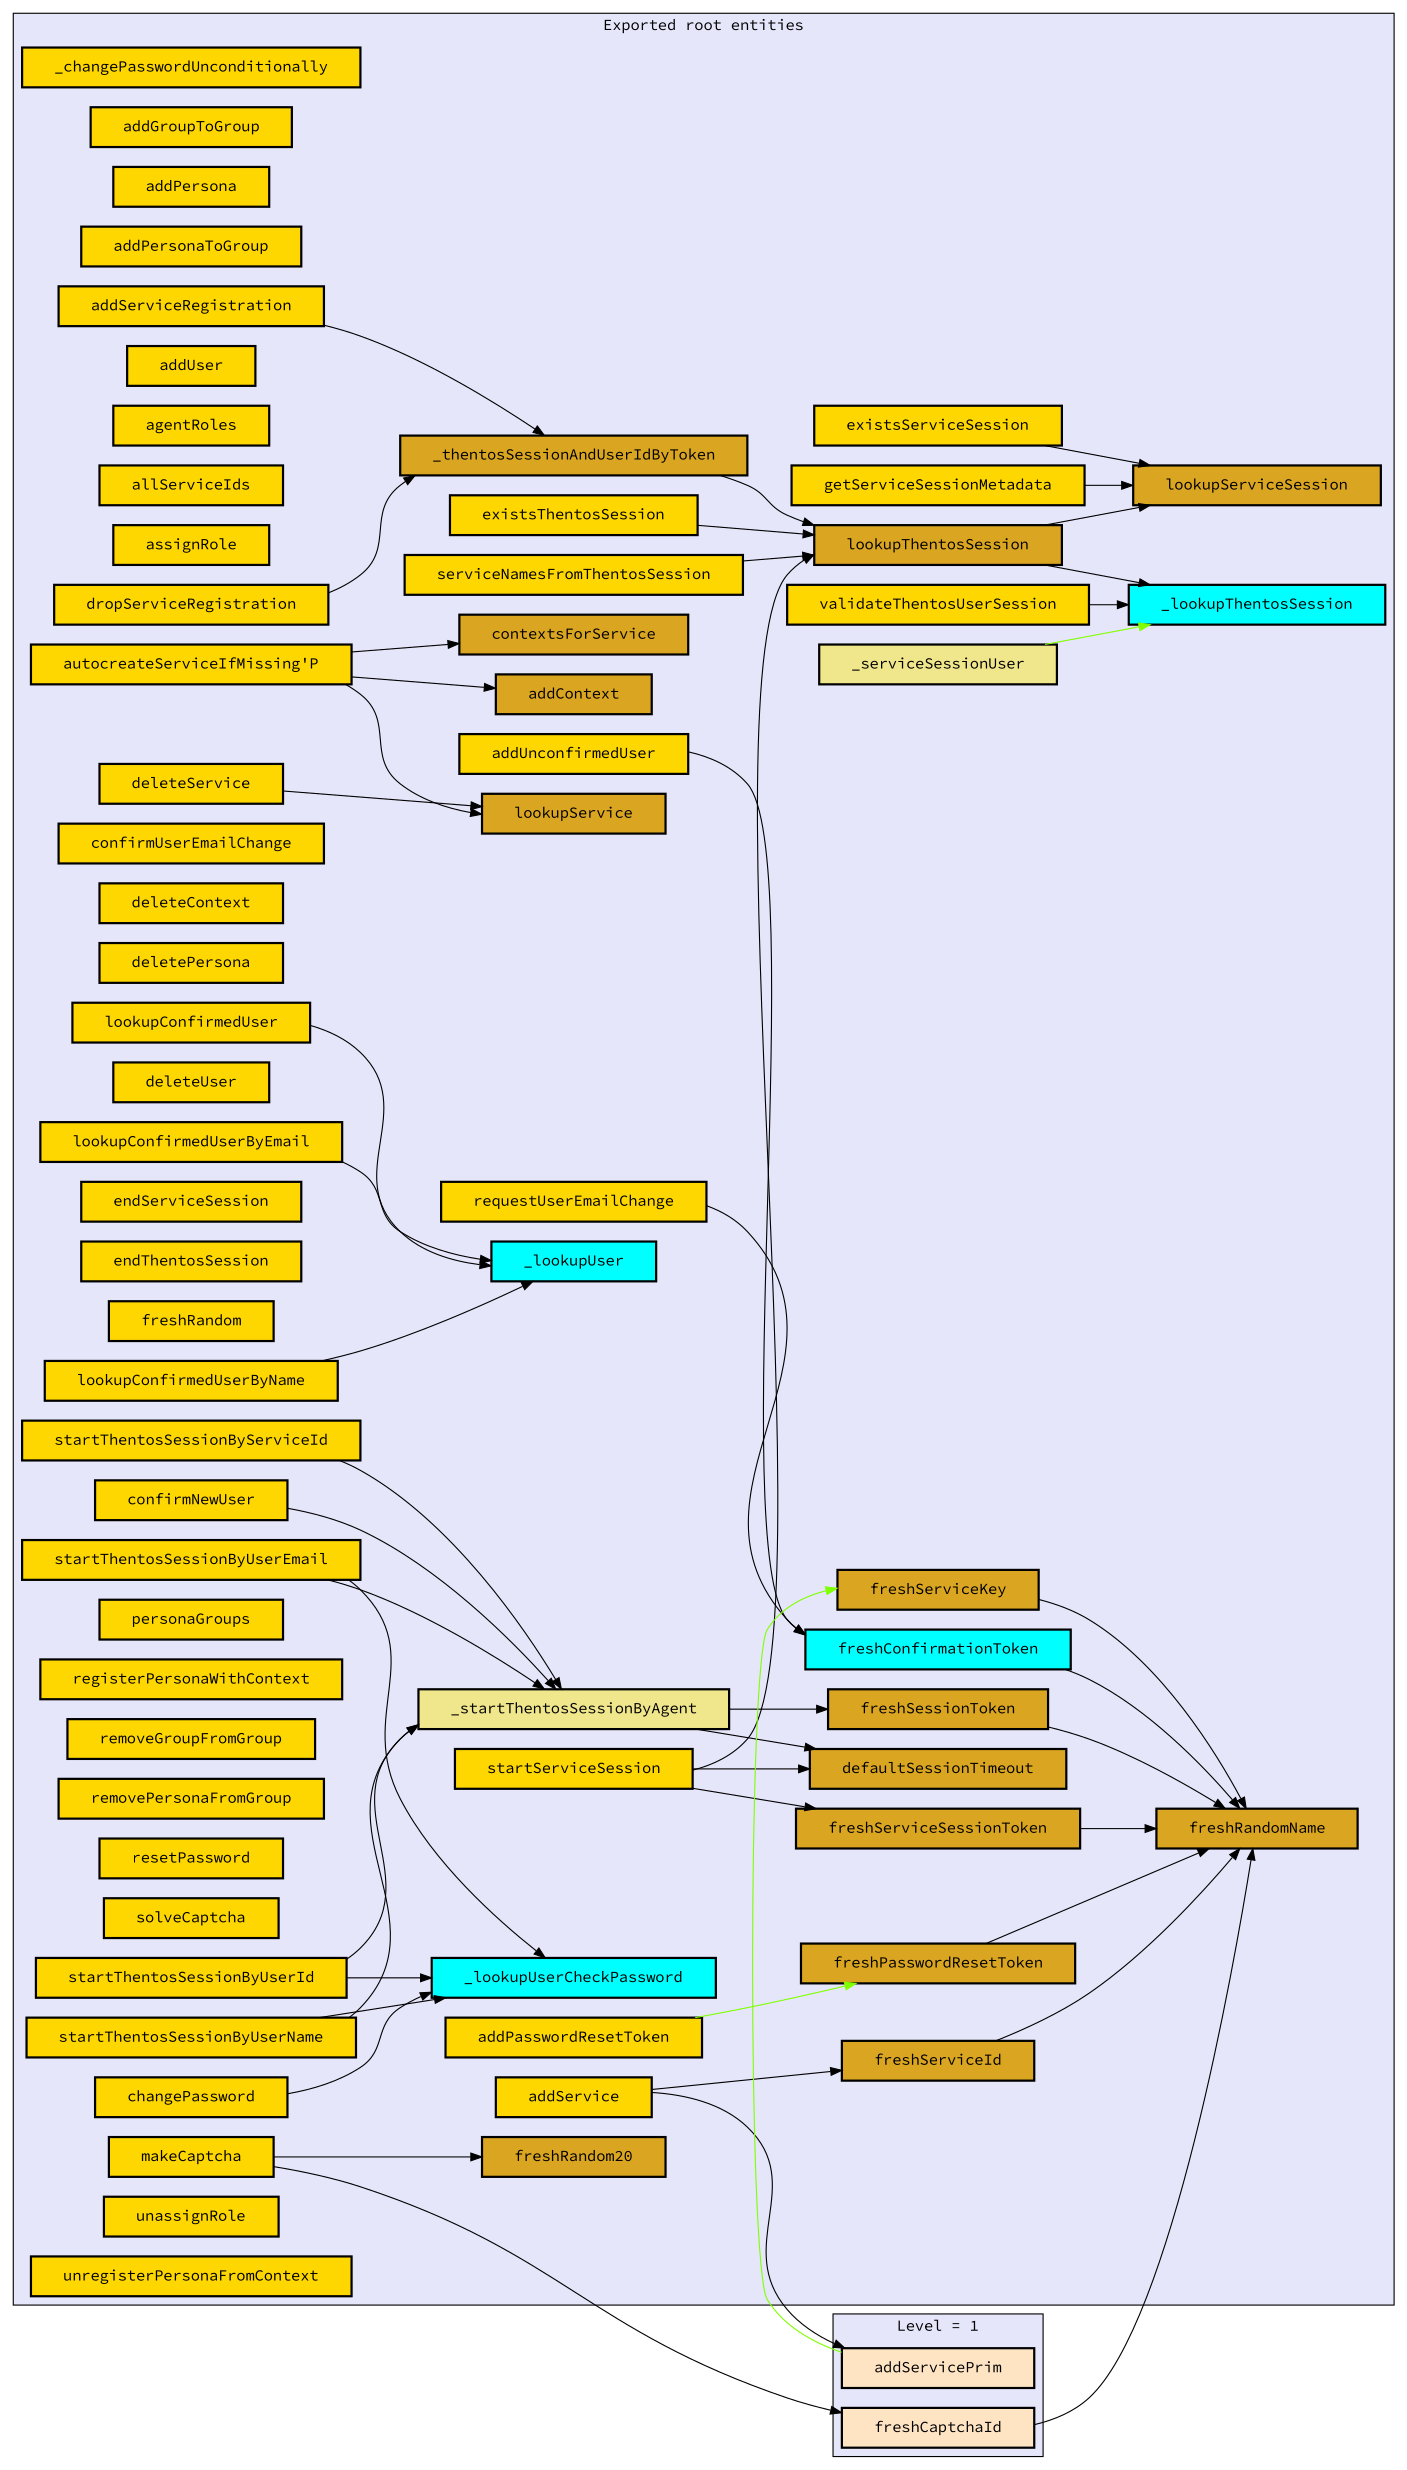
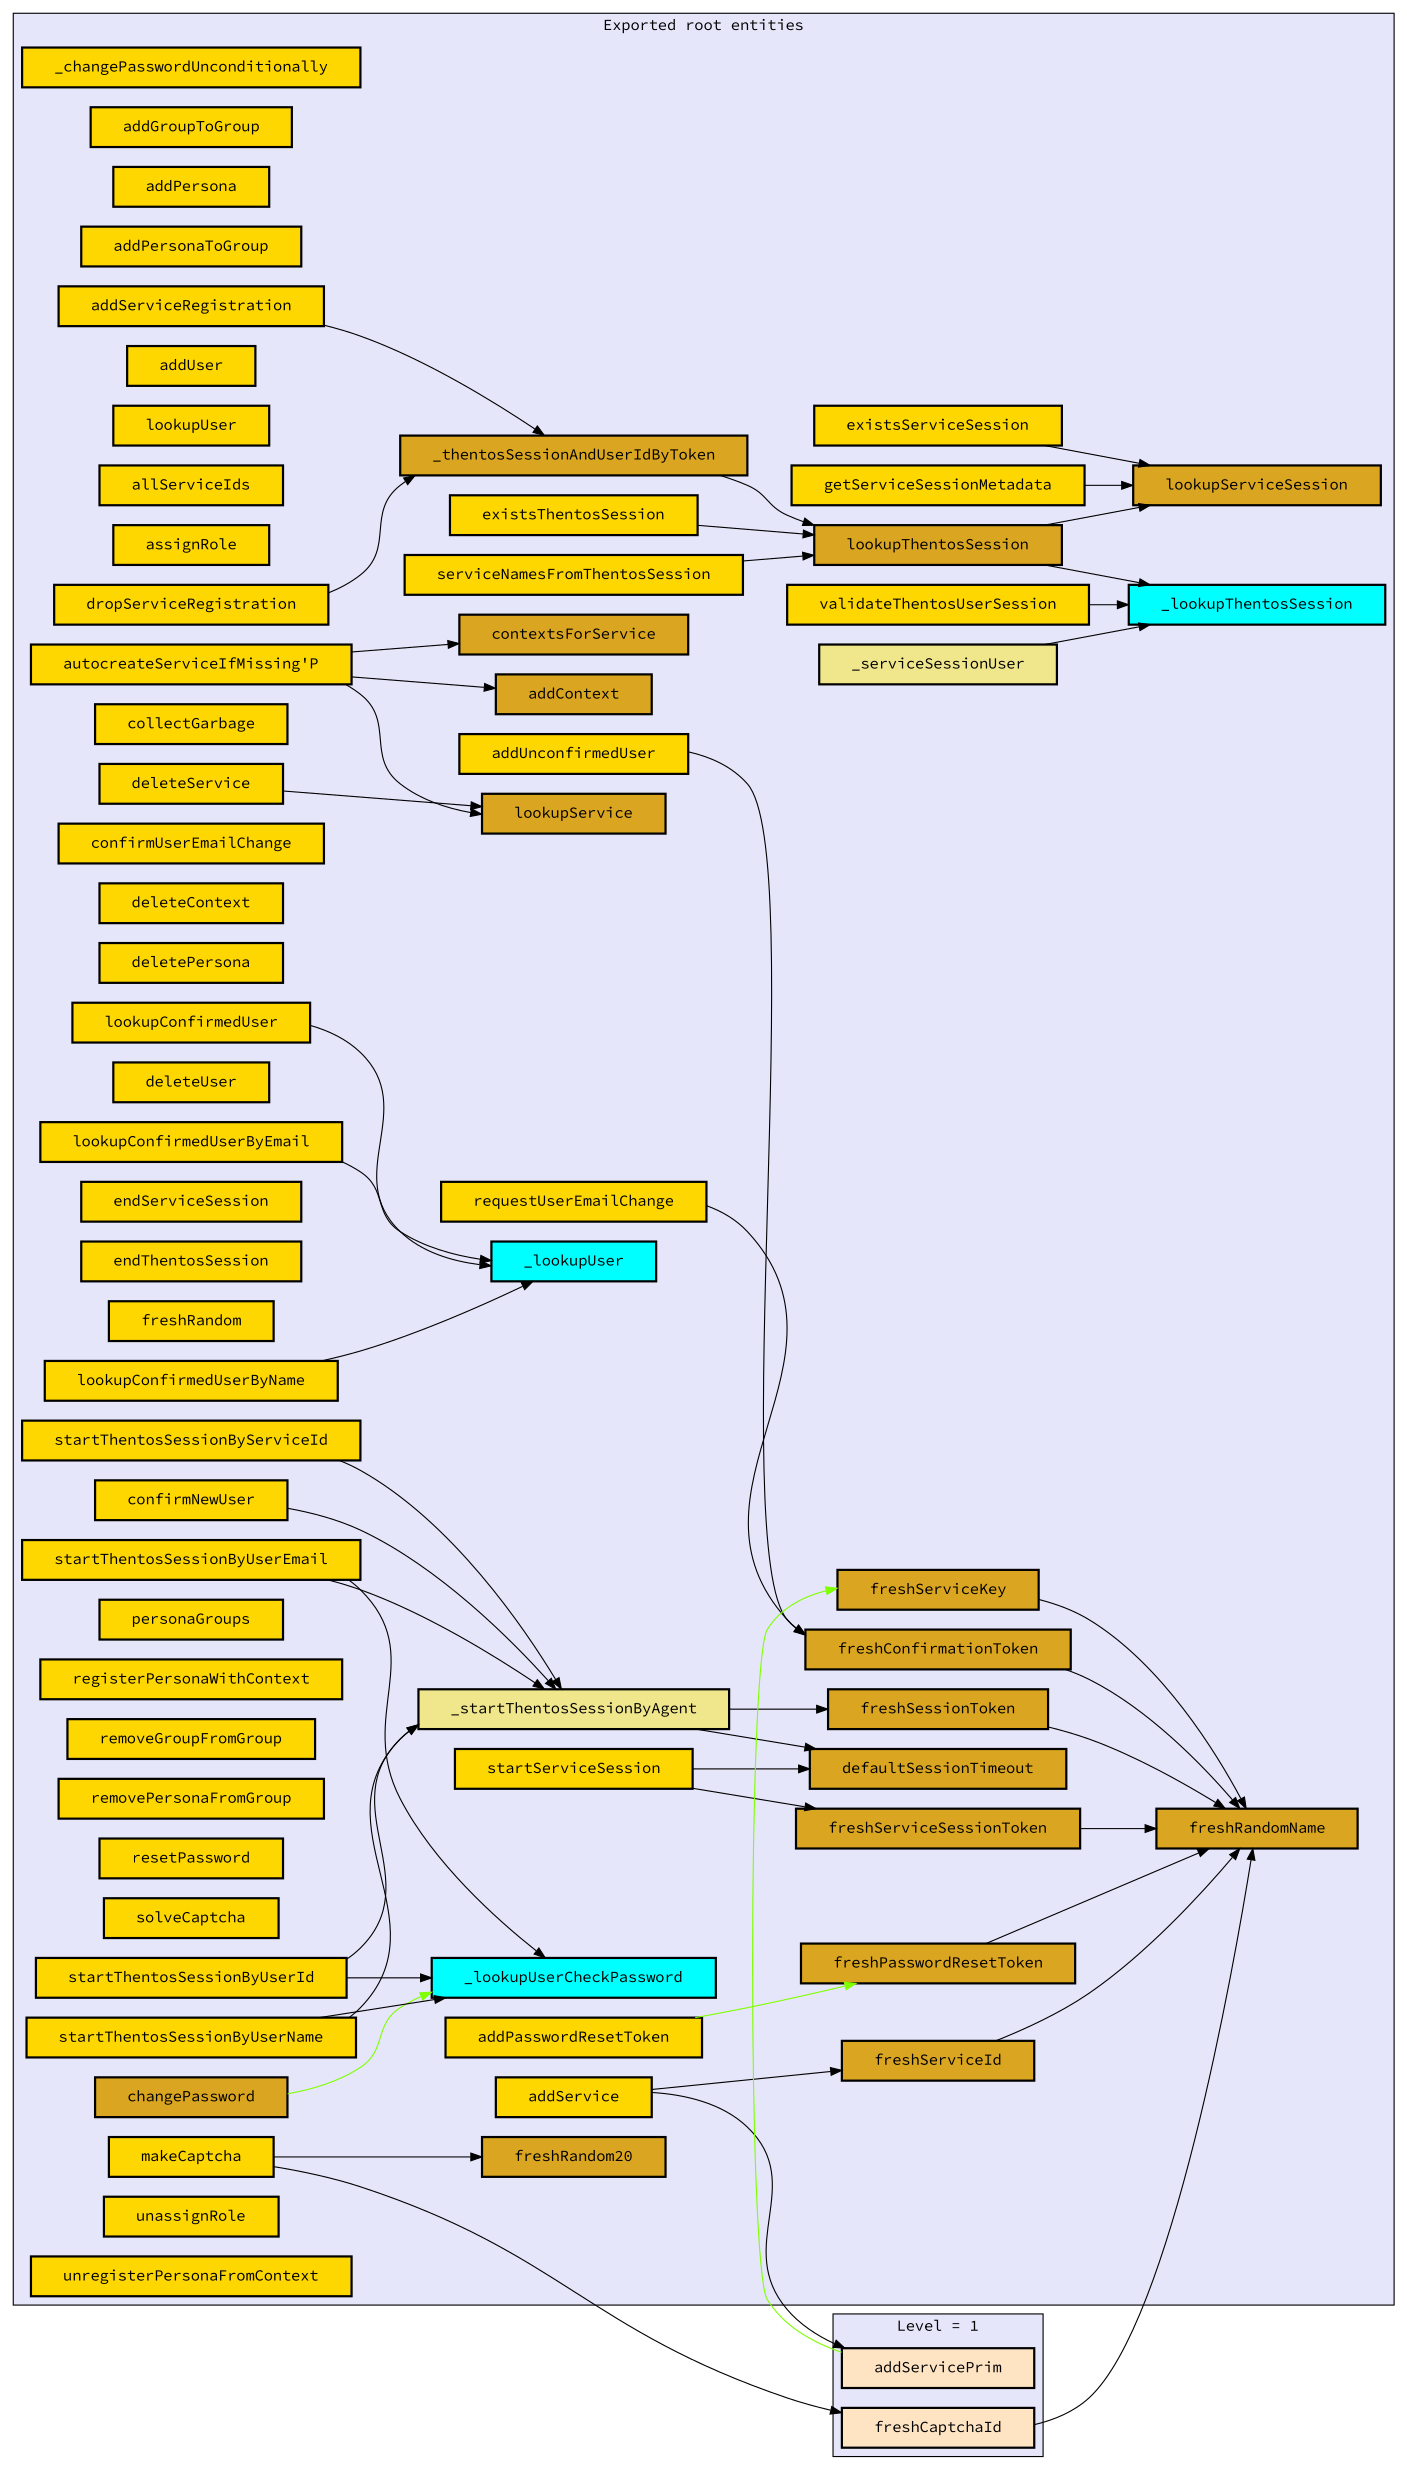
node "agentRoles": label "agentRoles" -> "lookupUser"
edge "_serviceSessionUser" -> "_lookupThentosSession": color chartreuse -> black
node "collectGarbage": added
edge "startServiceSession" -> "lookupThentosSession": removed
node "freshConfirmationToken": fillcolor cyan -> goldenrod
edge "changePassword" -> "_lookupUserCheckPassword": color black -> chartreuse
node "changePassword": fillcolor gold -> goldenrod
